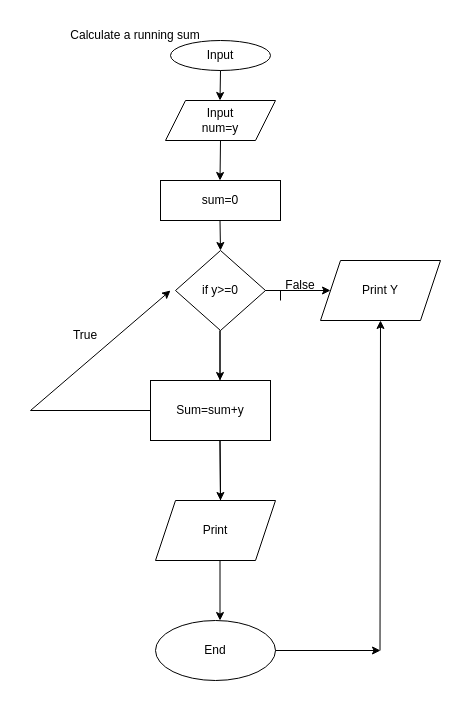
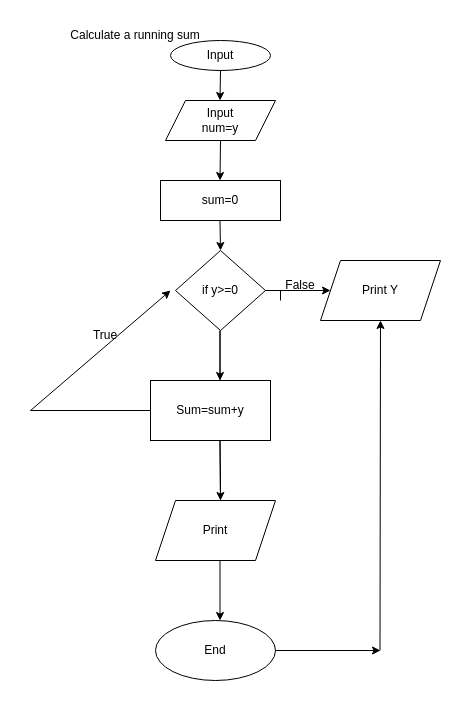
node "True": moved (86, 336) -> (106, 336)
